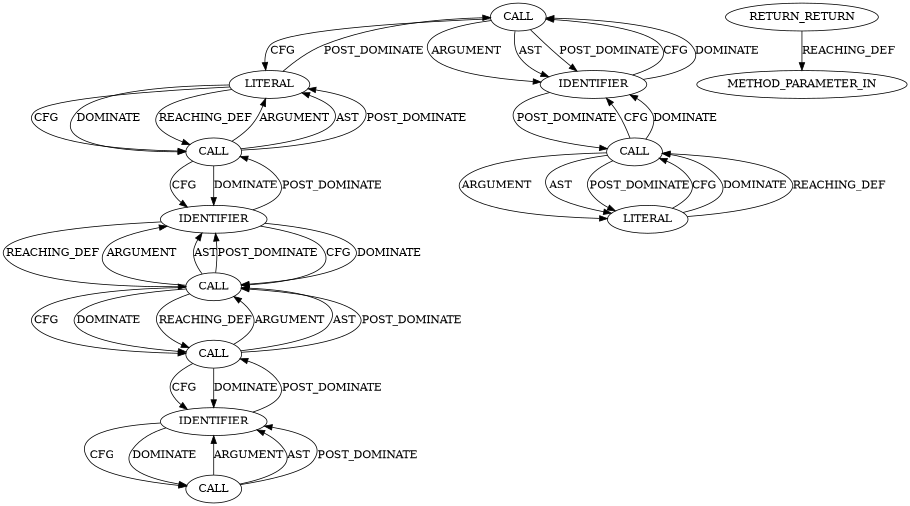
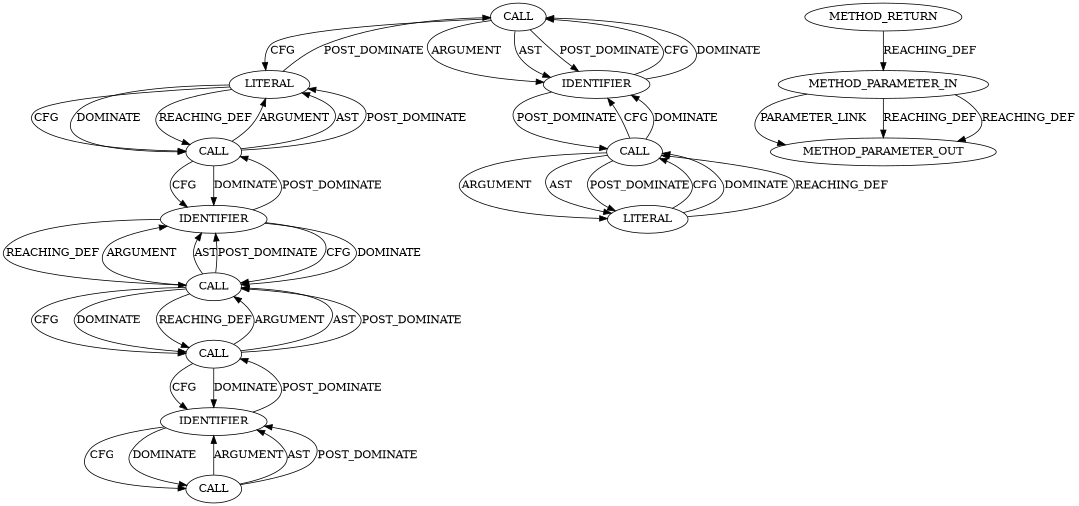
node "RETURN_RETURN": label "RETURN_RETURN" -> "METHOD_RETURN"
node "METHOD_PARAMETER_OUT": added
